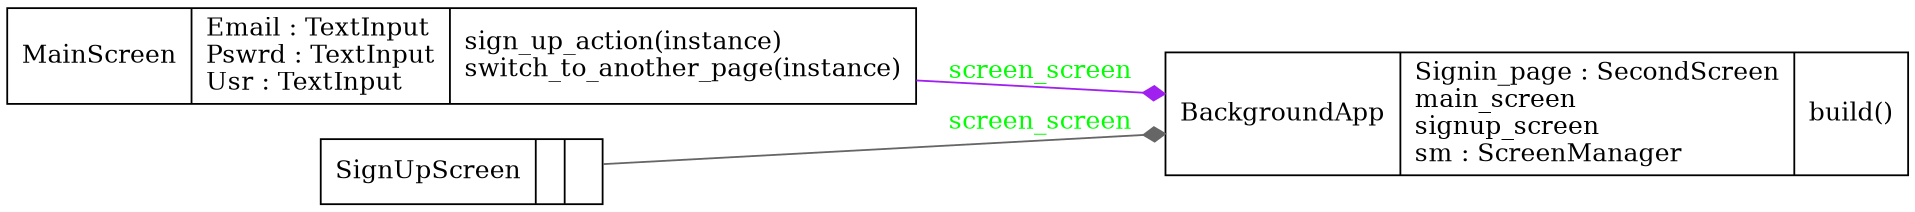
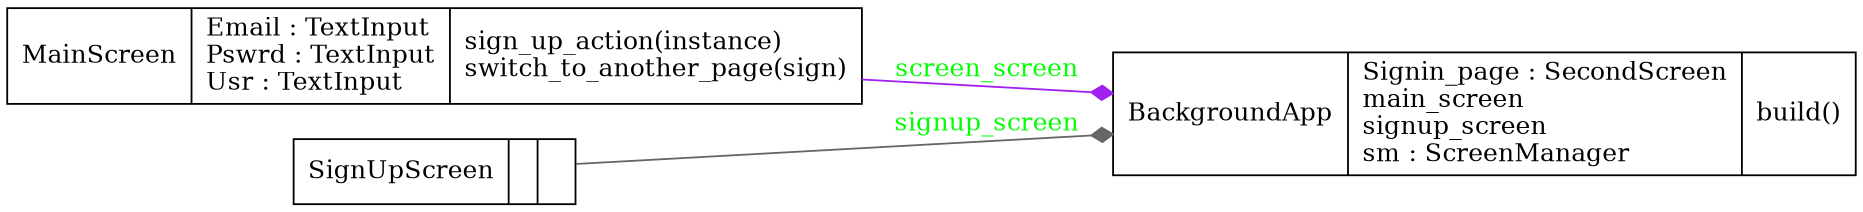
node "MainScreen": text "switch_to_another_page(instance)" -> "switch_to_another_page(sign)"
edge "SignUpScreen" -> "BackgroundApp": label "screen_screen" -> "signup_screen"
